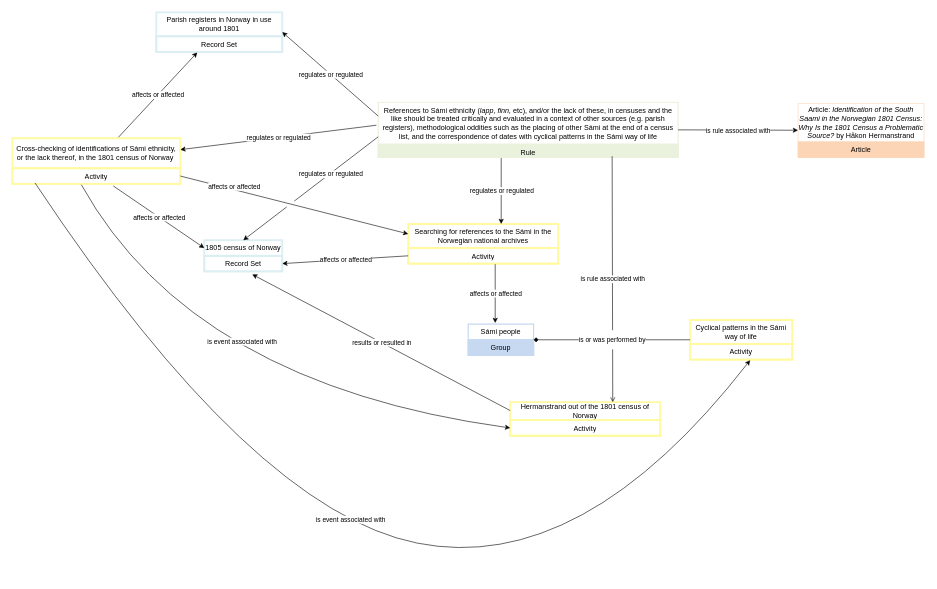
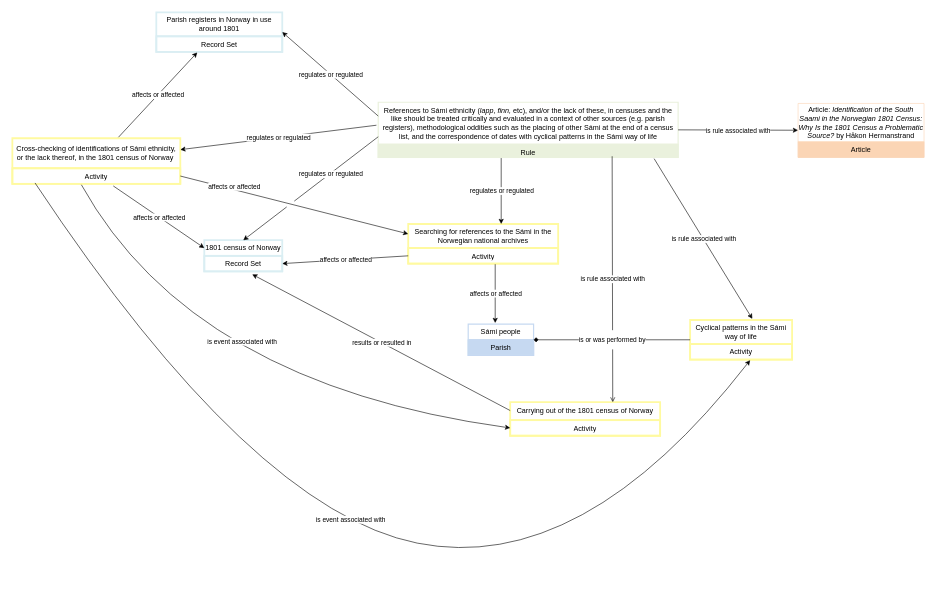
edge "Rule" -> "Cyclical patterns in the Sámi way of life": added, label "is rule associated with"
node "1805 census of Norway": label "1805 census of Norway" -> "1801 census of Norway"
node "Group": label "Group" -> "Parish"
node "Hermanstrand out of the 1801 census of Norway": label "Hermanstrand out of the 1801 census of Norway" -> "Carrying out of the 1801 census of Norway"
